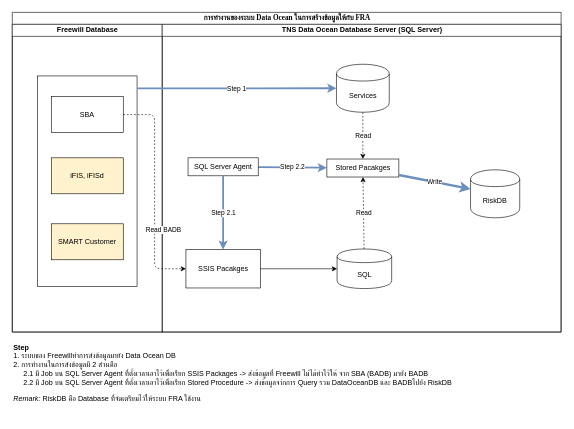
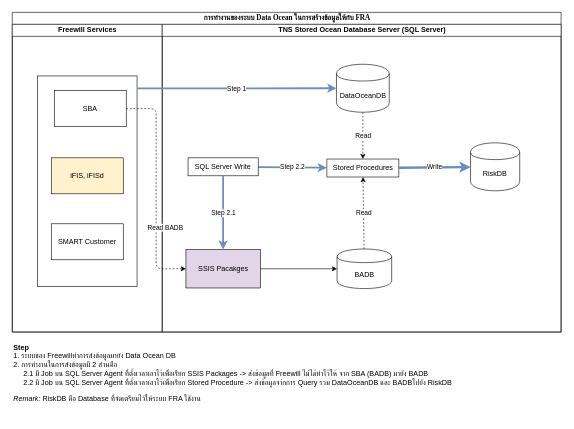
node "Freewill Database": label "Freewill Database" -> "Freewill Services"
node "TNS Data Ocean Database Server (SQL Server)": label "TNS Data Ocean Database Server (SQL Server)" -> "TNS Stored Ocean Database Server (SQL Server)"
node "Services": label "Services" -> "DataOceanDB"
node "SBA": moved (87, 115) -> (90, 109)
node "SQL Server Agent": label "SQL Server Agent" -> "SQL Server Write"
node "Stored Pacakges": label "Stored Pacakges" -> "Stored Procedures"
node "RiskDB": moved (495, 194) -> (495, 167)
node "SMART Customer": fillcolor #fff2cc -> #ffffff
node "SSIS Pacakges": fillcolor #ffffff -> #e1d5e7
node "SQL": label "SQL" -> "BADB"
